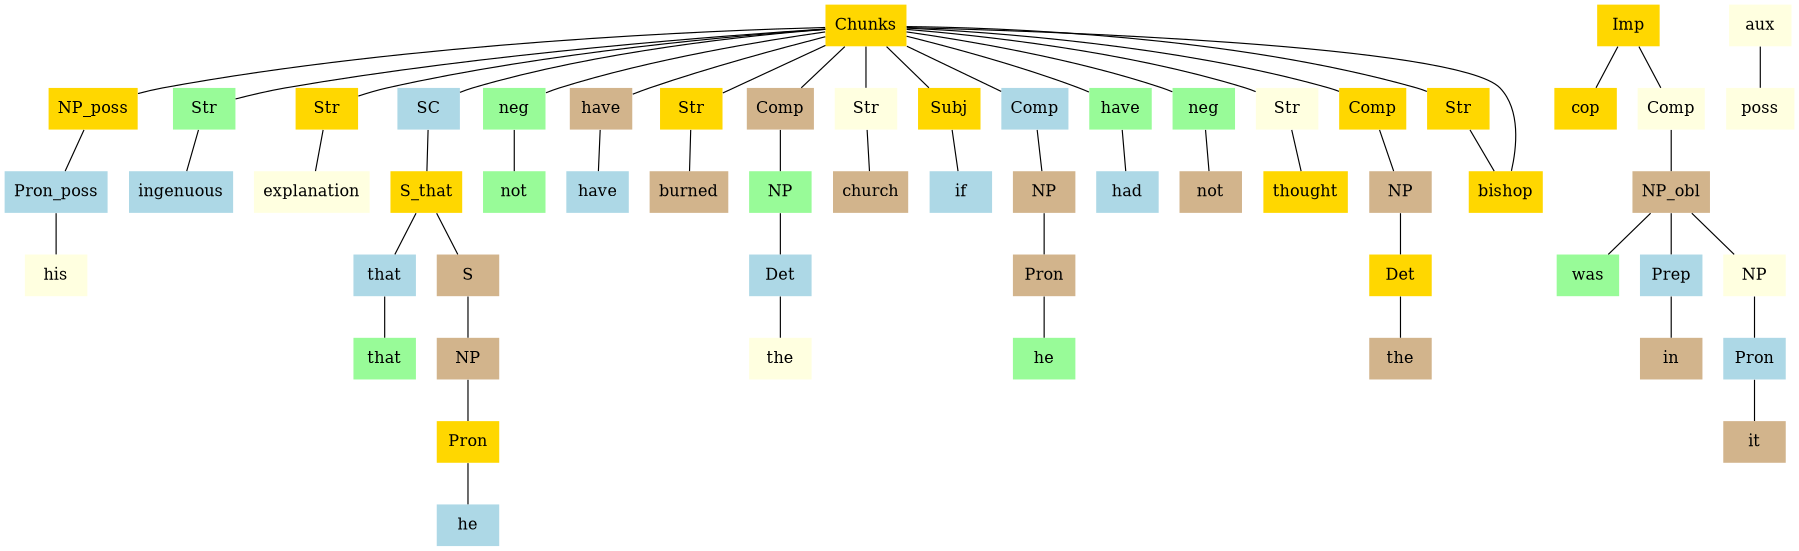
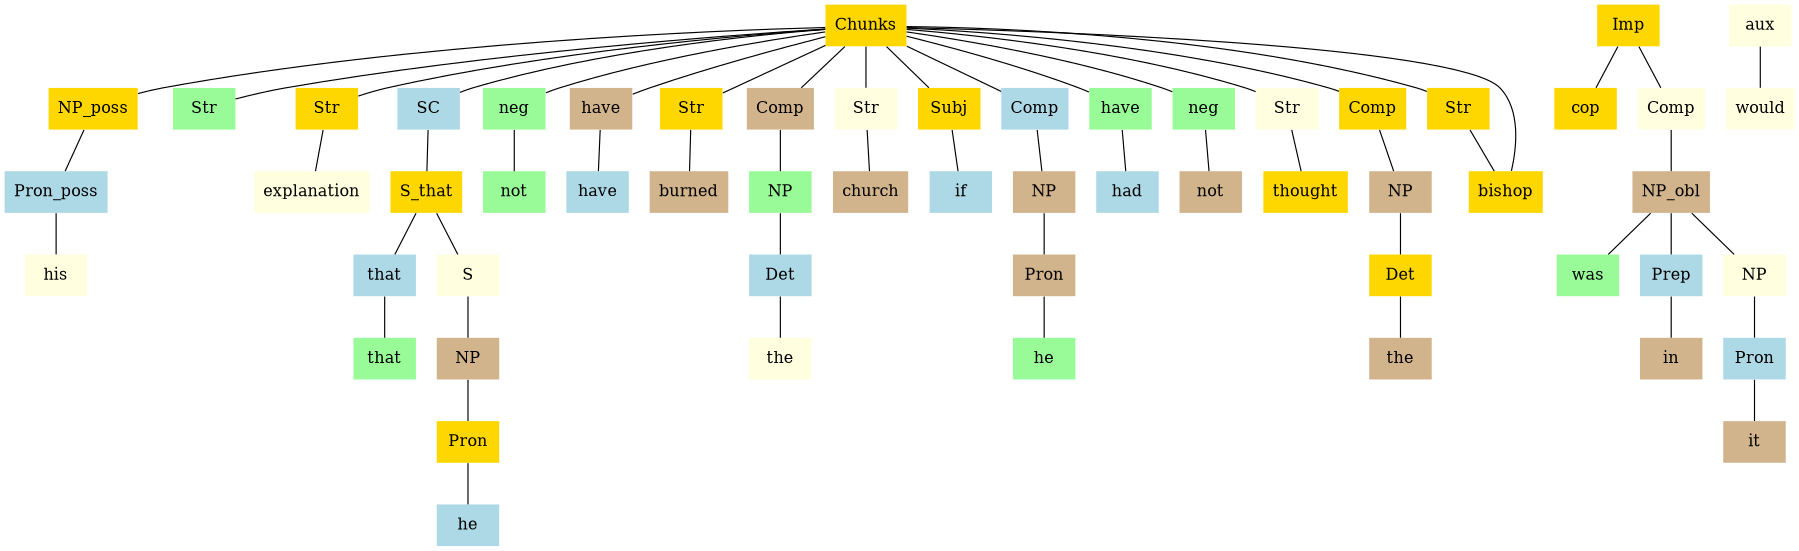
node "poss": label "poss" -> "would"
node "ingenuous": removed
node "S": fillcolor tan -> lightyellow
